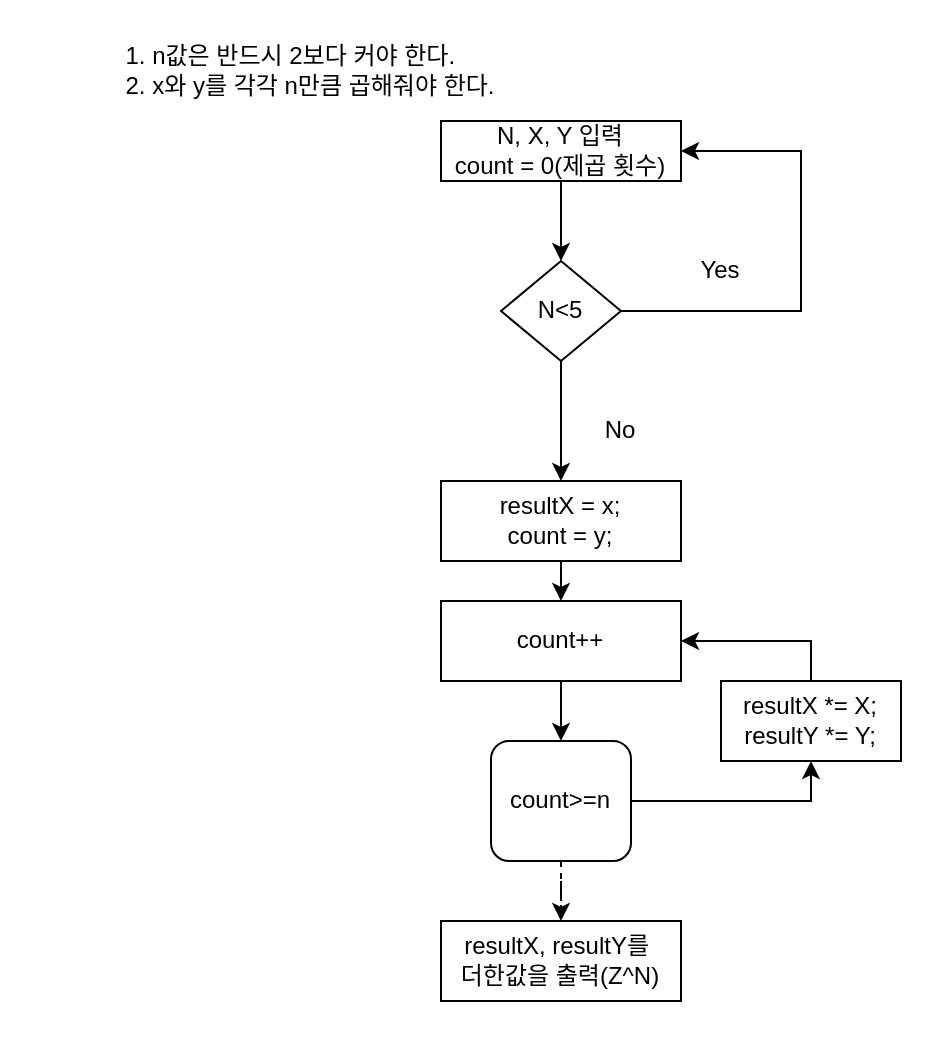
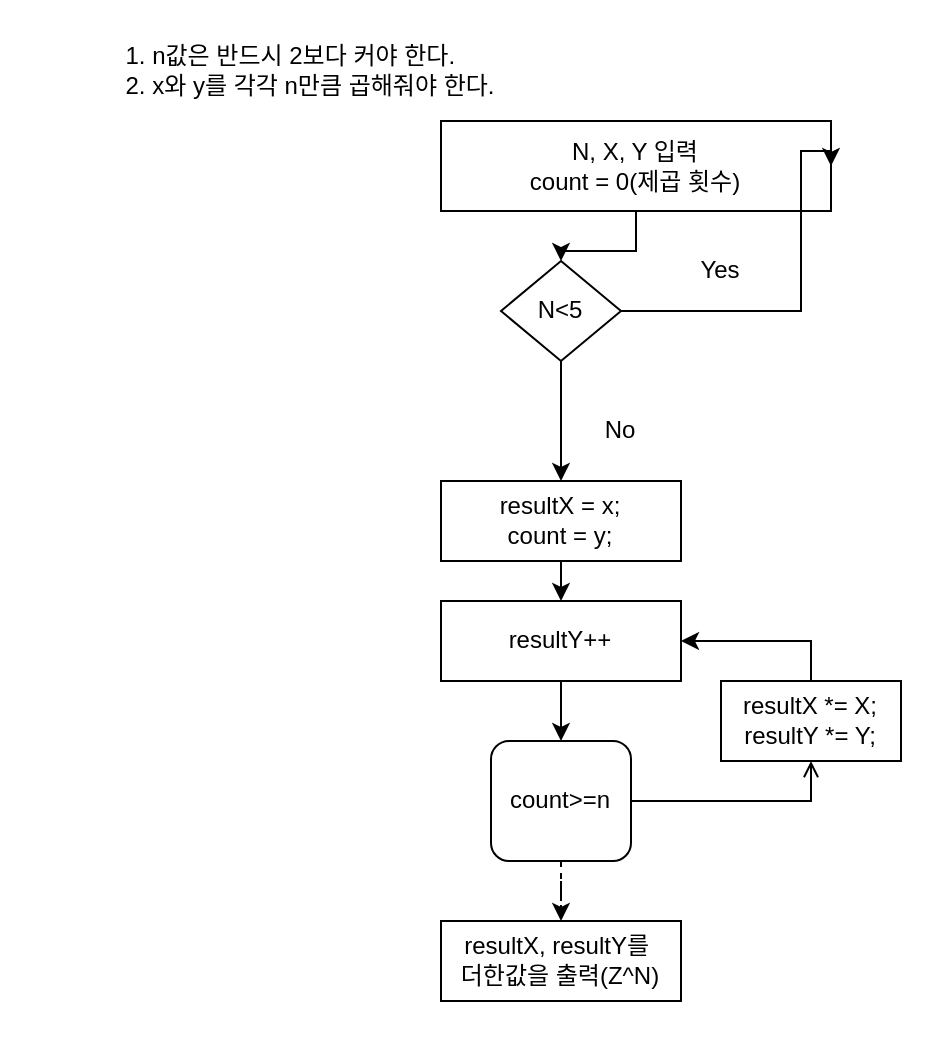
node "N, X, Y 입력 count = 0(제곱 횟수)": size 240x60 -> 390x90
node "count++": label "count++" -> "resultY++"
edge "count>=n" -> "resultX *= X; resultY *= Y;": arrowhead classic -> open
